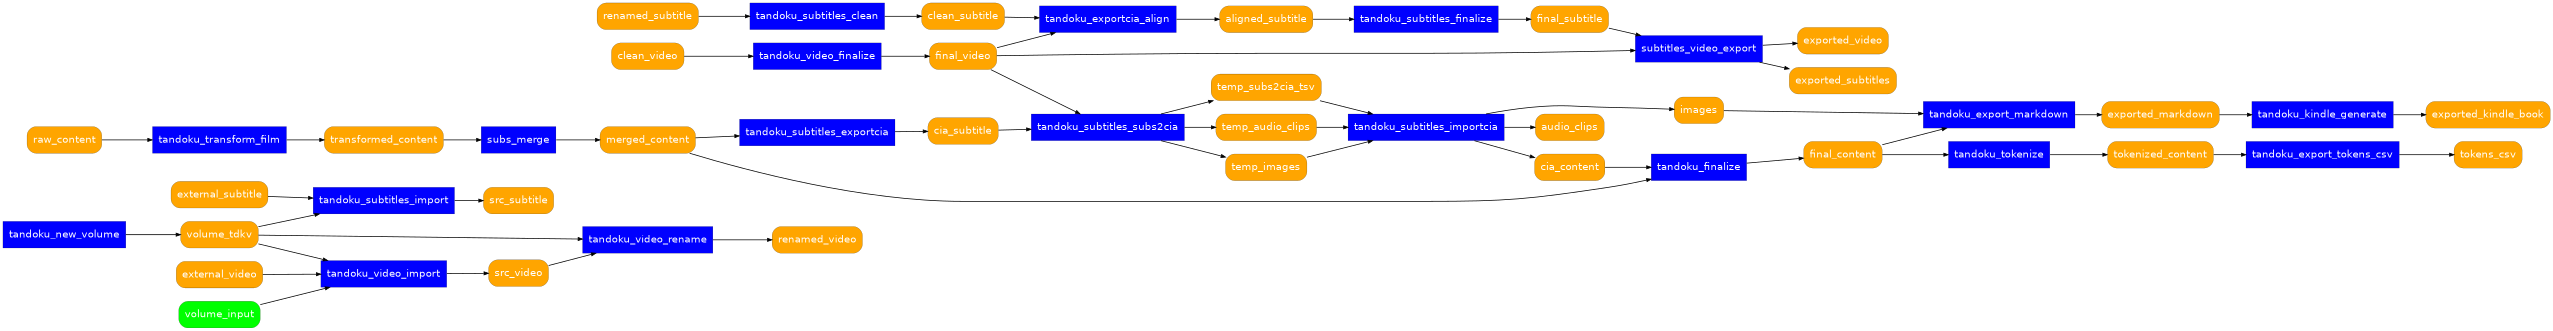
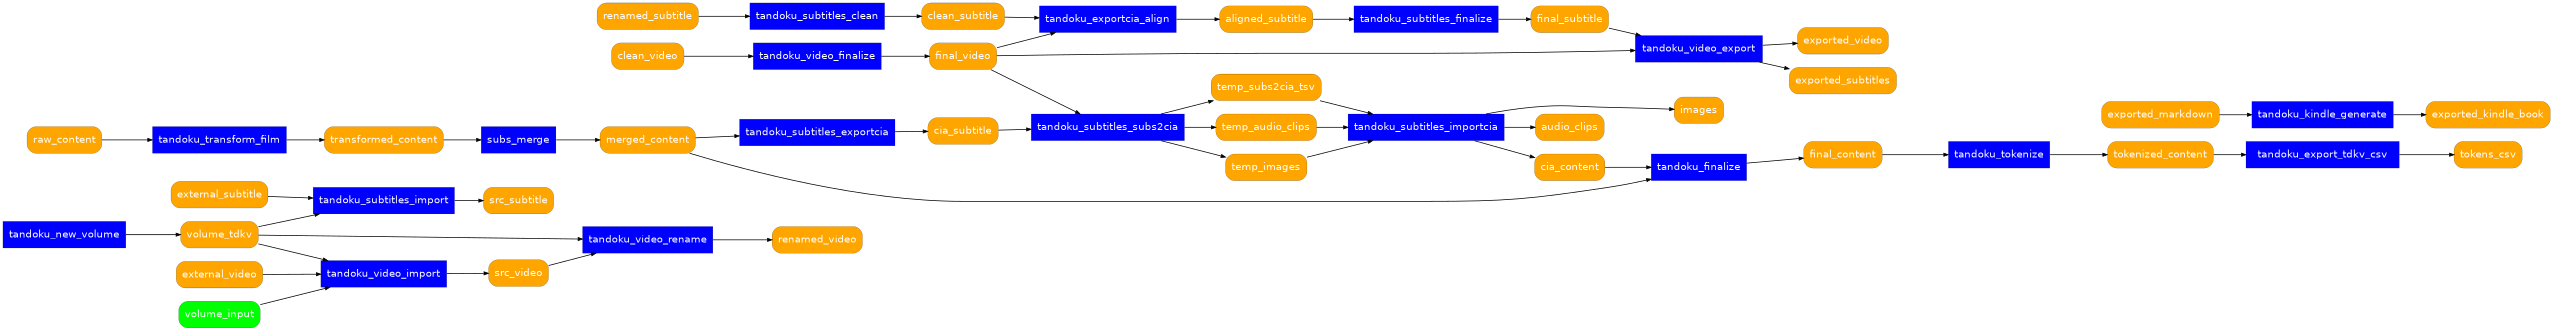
node "subtitles_video_export": label "subtitles_video_export" -> "tandoku_video_export"
node "tandoku_export_markdown": removed
node "tandoku_export_tokens_csv": label "tandoku_export_tokens_csv" -> "tandoku_export_tdkv_csv"
